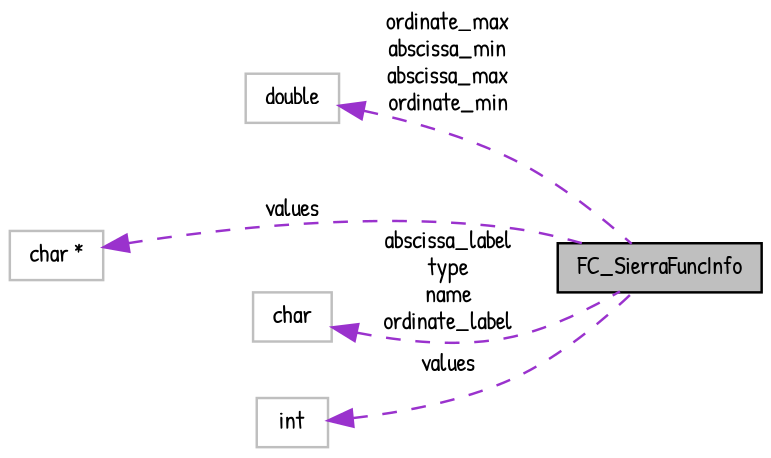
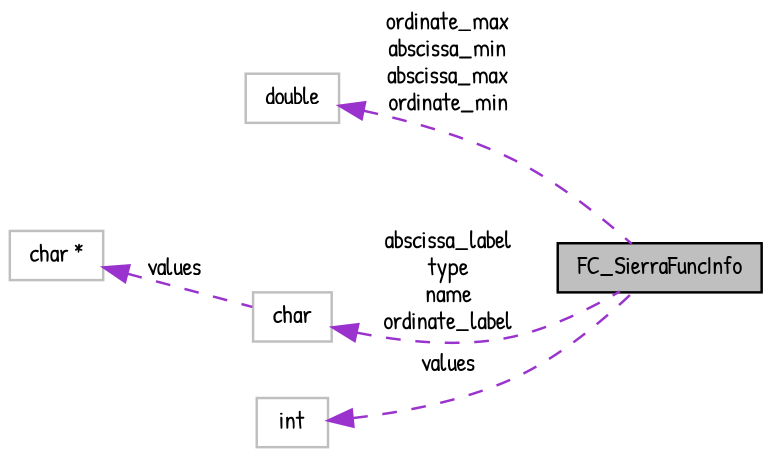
edge "FC_SierraFuncInfo" -> "char *": now "char" -> "char *"
